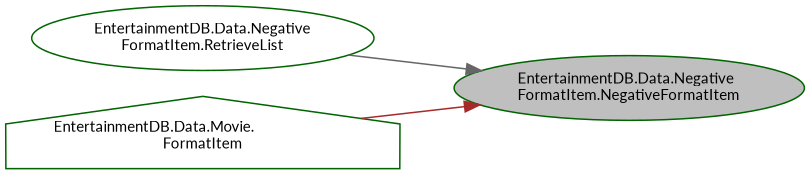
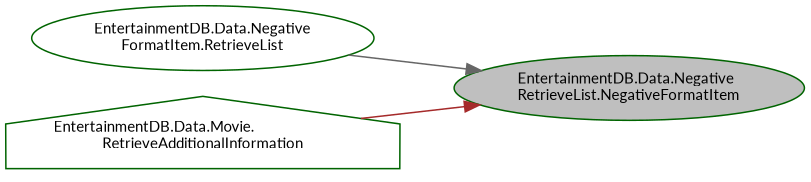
node "EntertainmentDB.Data.Negative FormatItem.NegativeFormatItem": label "EntertainmentDB.Data.Negative FormatItem.NegativeFormatItem" -> "EntertainmentDB.Data.Negative RetrieveList.NegativeFormatItem"
node "EntertainmentDB.Data.Movie. FormatItem": label "EntertainmentDB.Data.Movie. FormatItem" -> "EntertainmentDB.Data.Movie. RetrieveAdditionalInformation"
